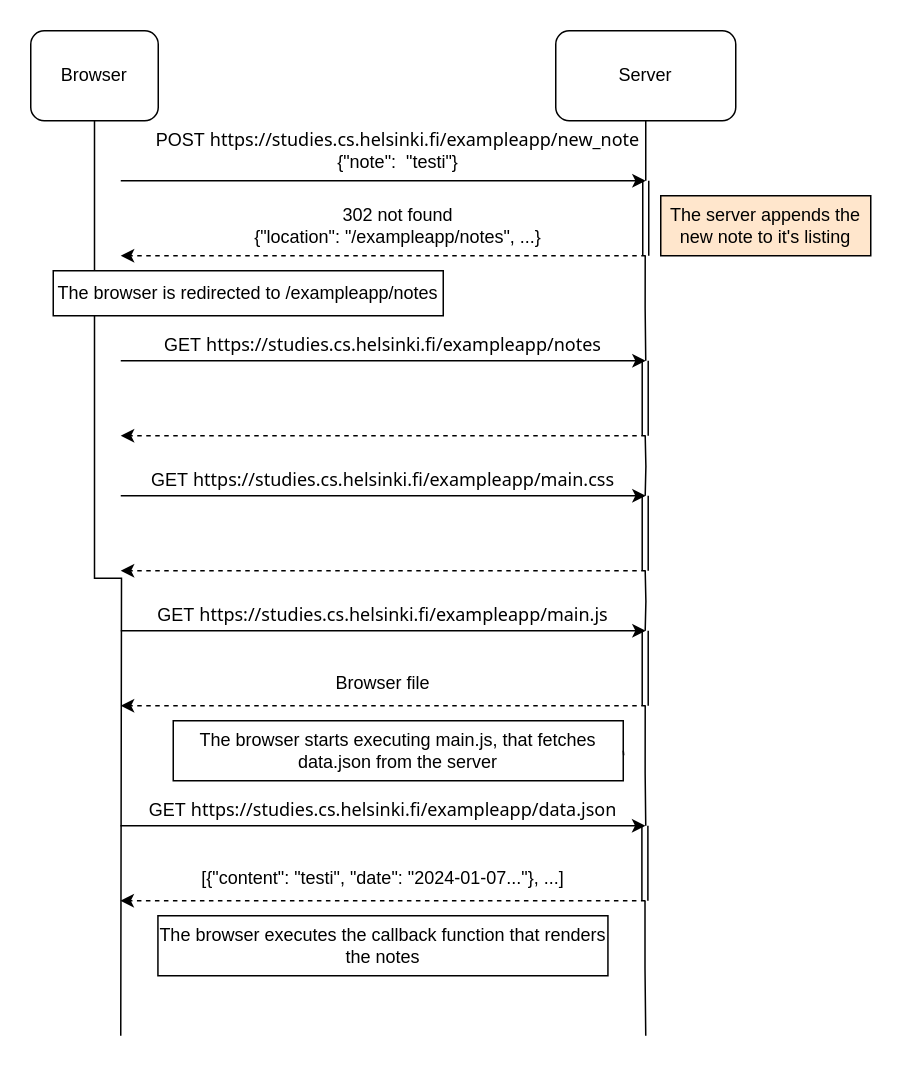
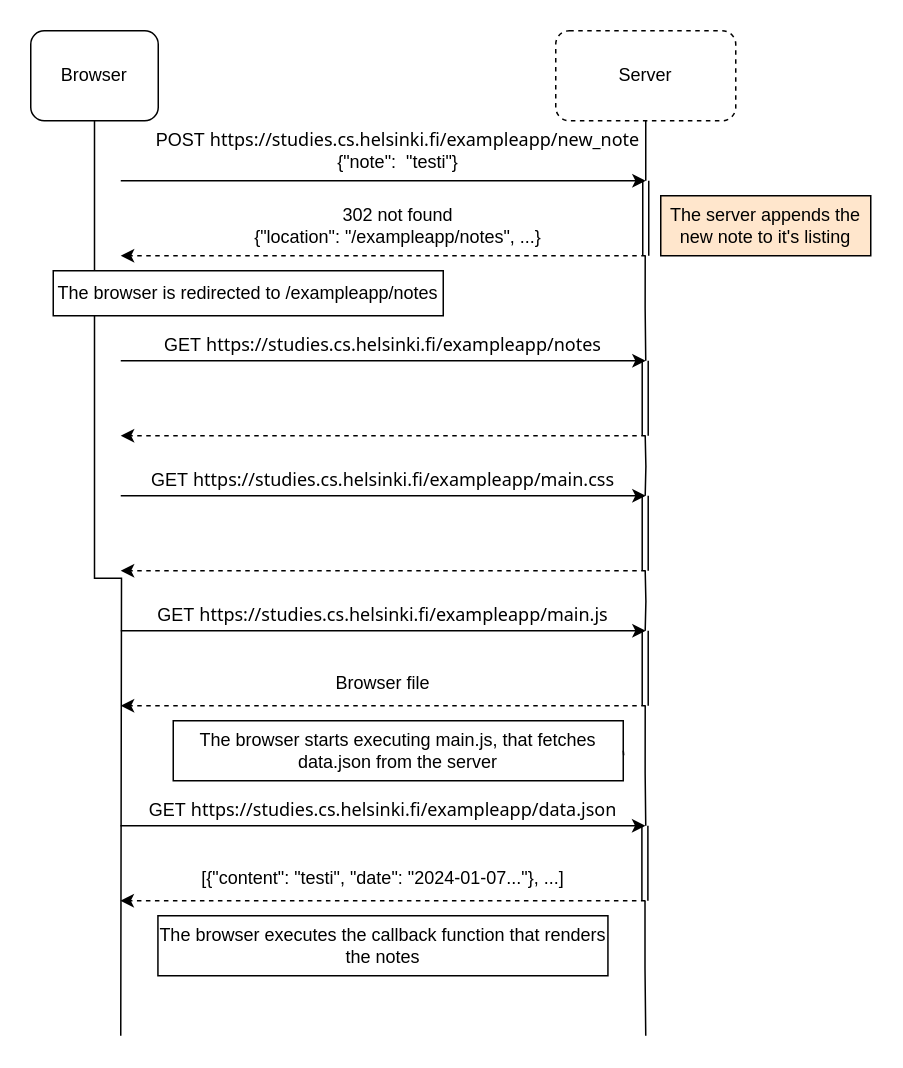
node "Server": style solid -> dashed
